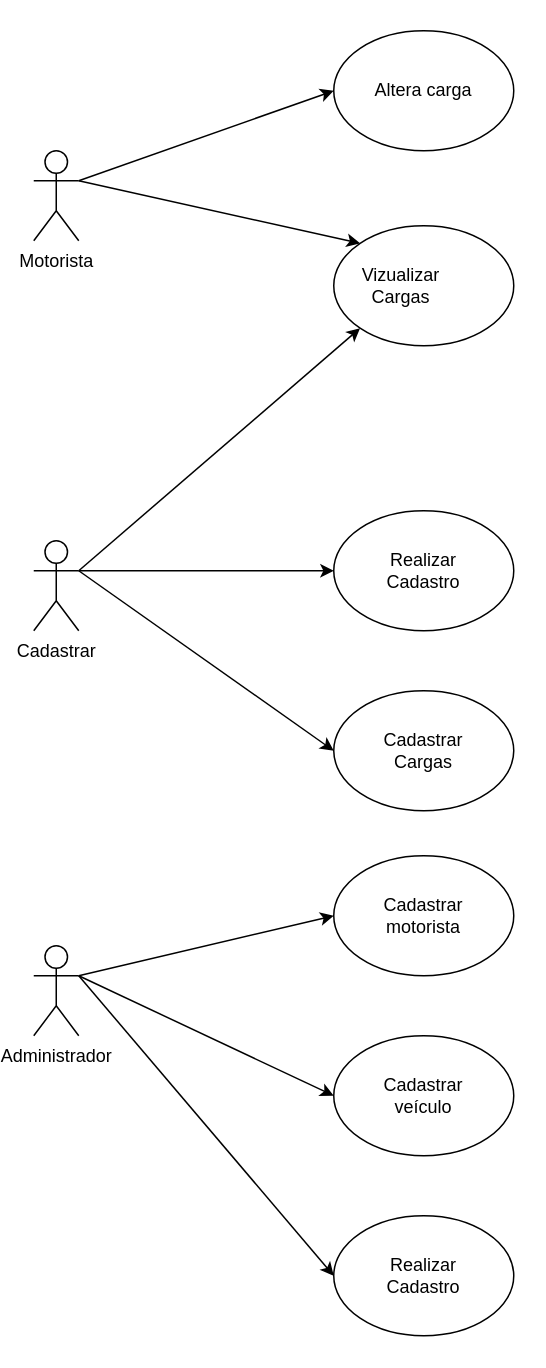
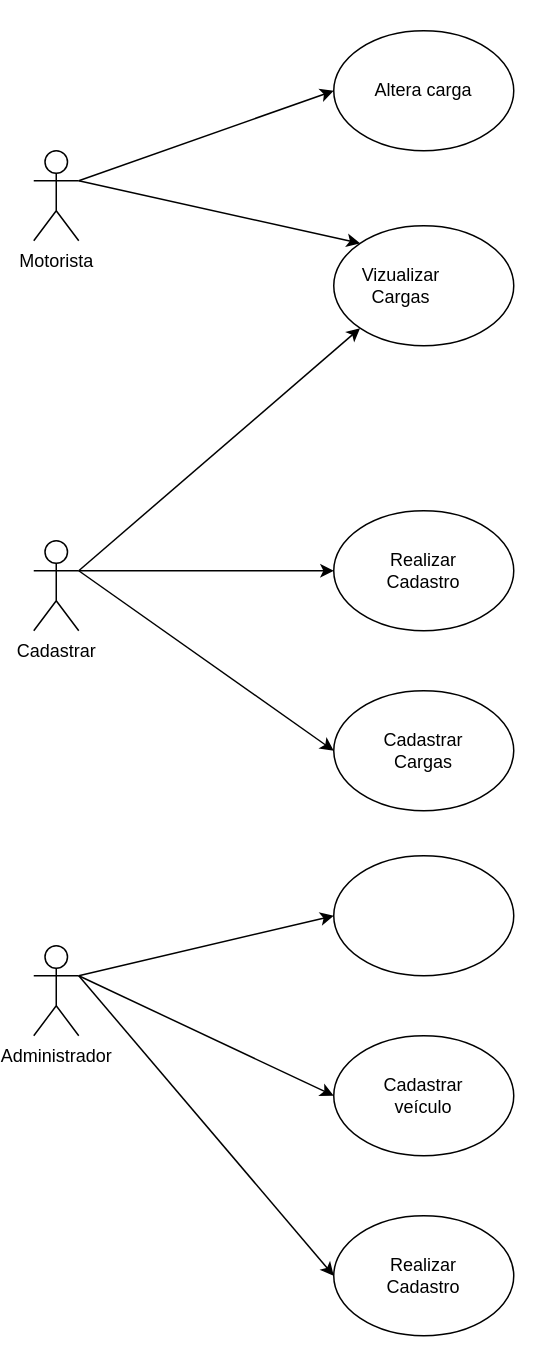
node "Cadastrar motorista": removed
